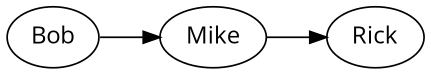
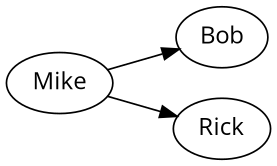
edge "Bob" -> "Mike": reversed
